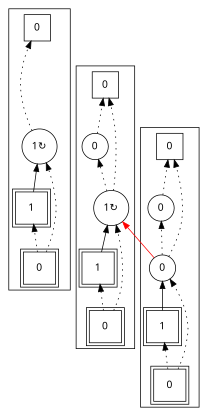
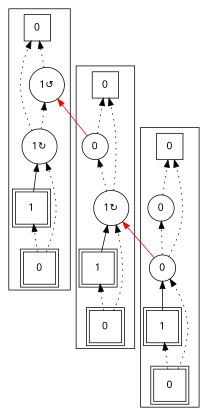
node "1↺": added
